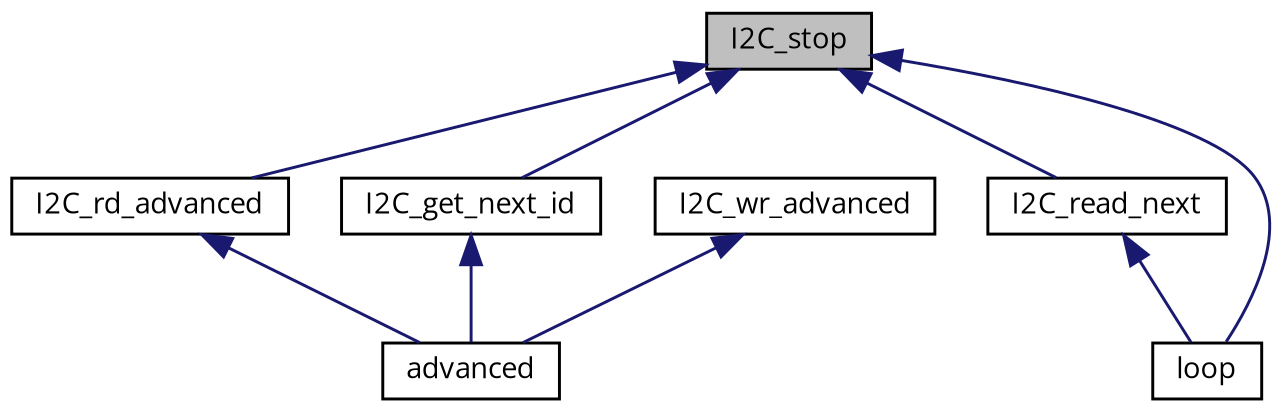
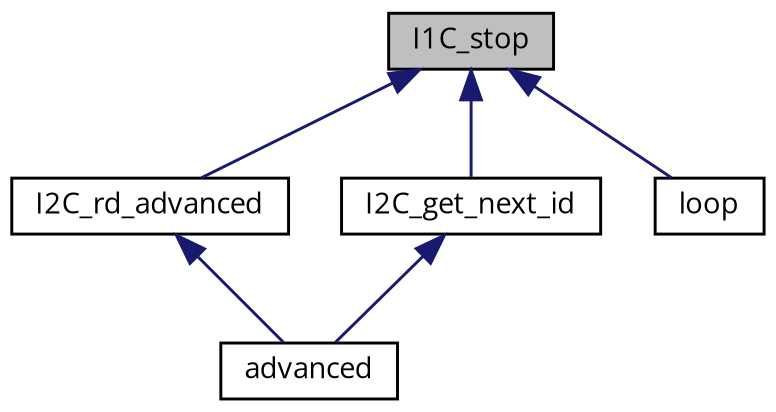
node "I2C_stop": label "I2C_stop" -> "I1C_stop"
node "I2C_wr_advanced": removed
node "I2C_read_next": removed
